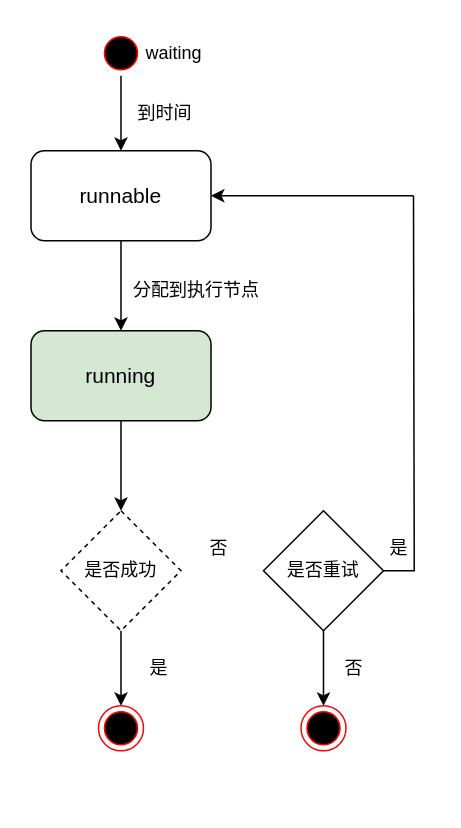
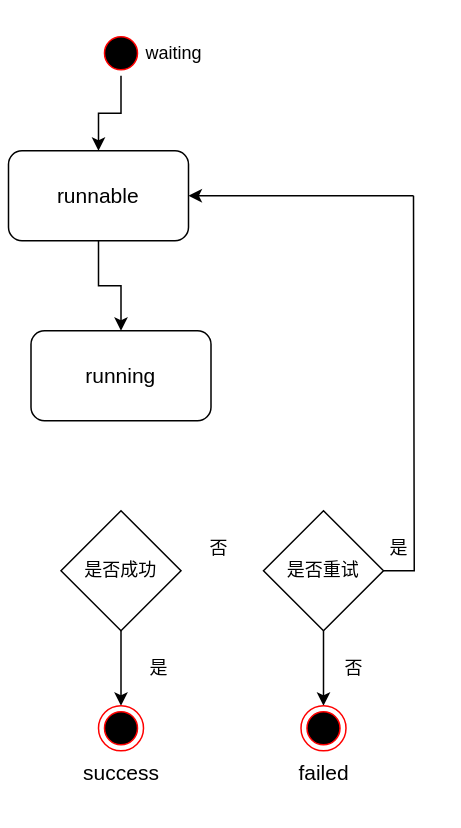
node "到时间": removed
node "runnable": moved (121, 196) -> (98, 196)
node "分配到执行节点": removed
node "running": fillcolor #d5e8d4 -> #ffffff
edge "running" -> "是否成功": removed
node "是否成功": style dashed -> solid
node "success": added
node "failed": added
